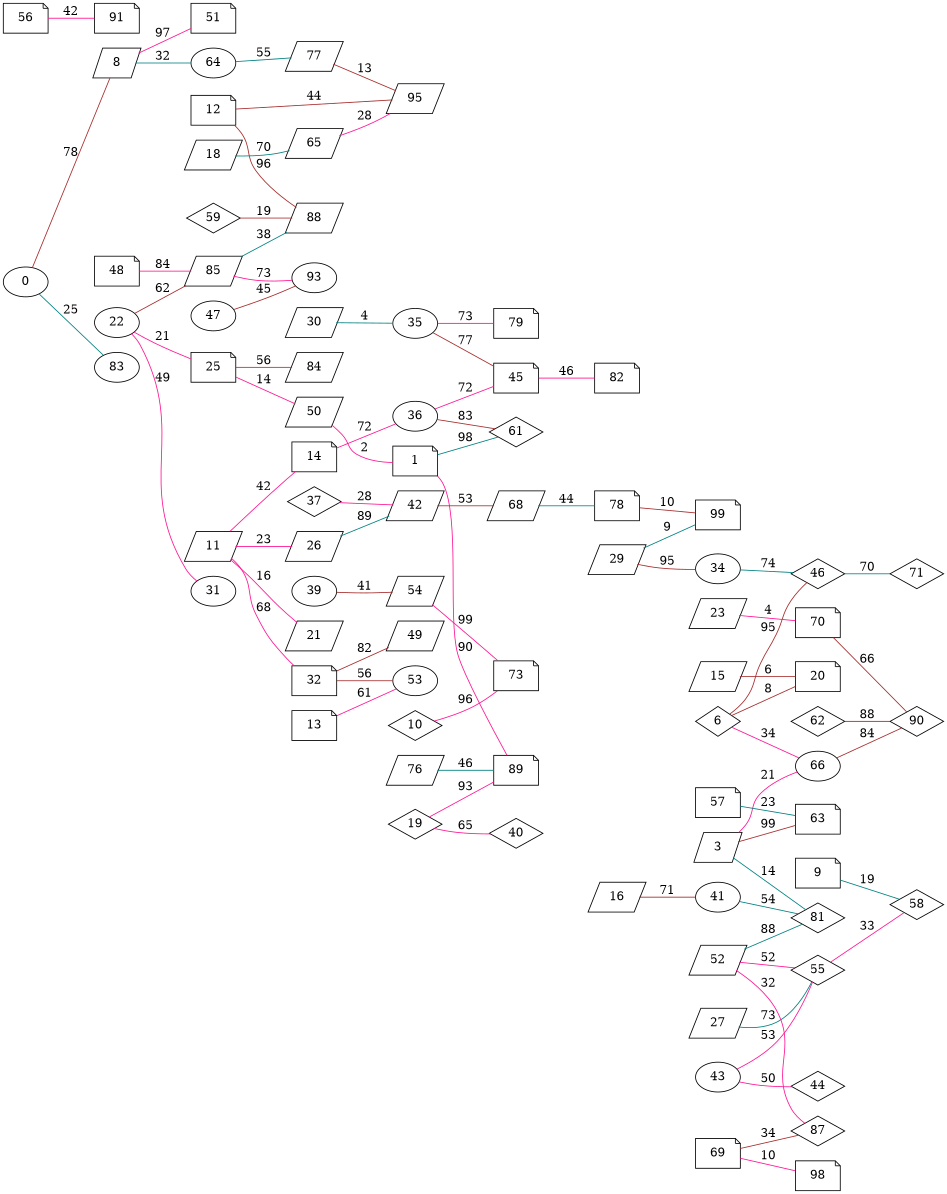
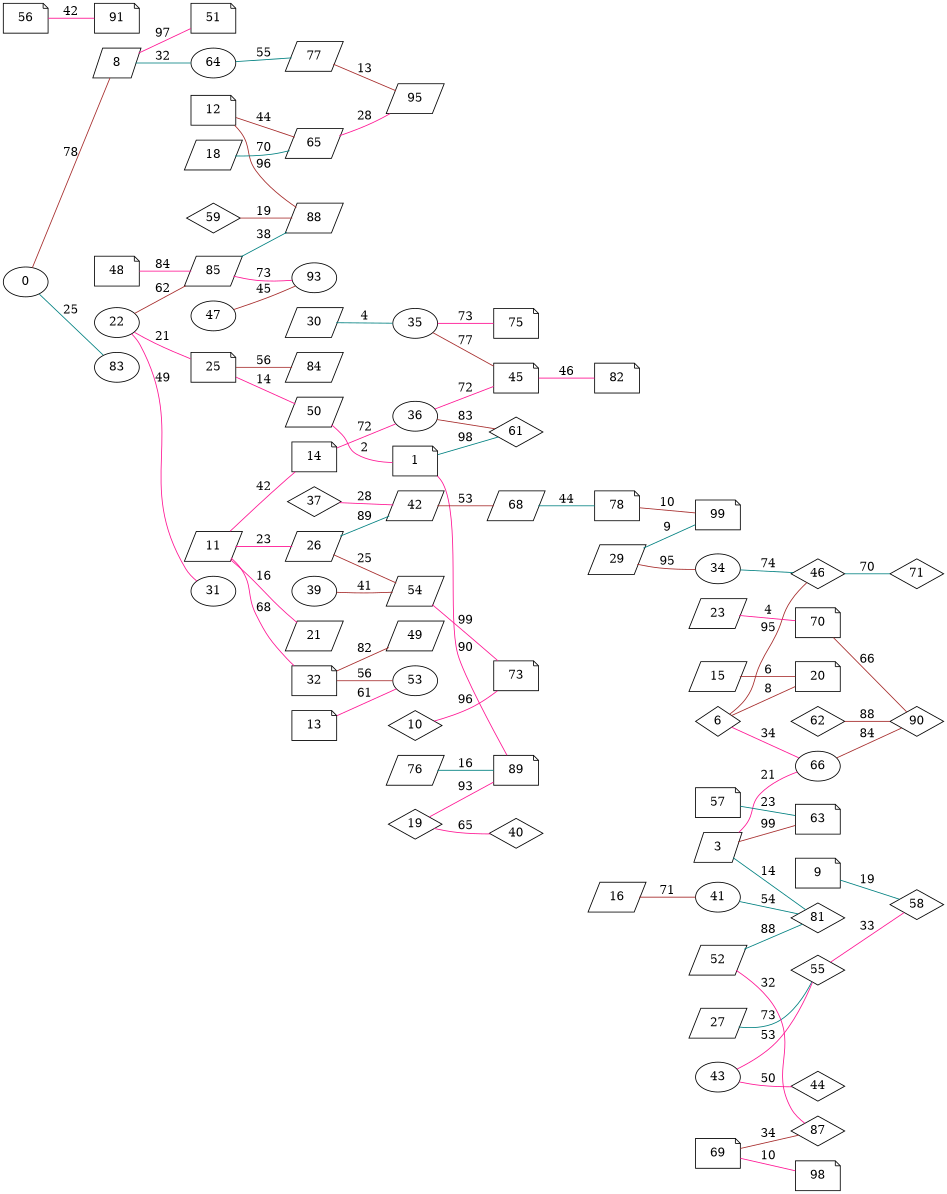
edge "95" -- "12": now "65" -- "12"
node "79": label "79" -> "75"
edge "26" -- "54": added, label "25"
edge "76" -- "89": label "46" -> "16"
edge "52" -- "55": removed, label "52"
